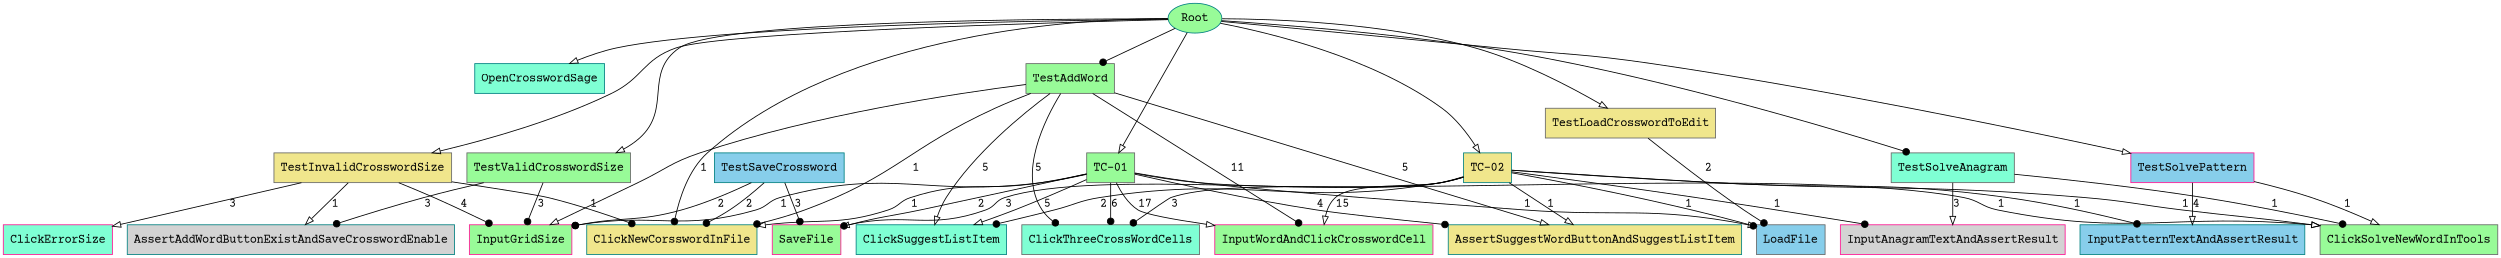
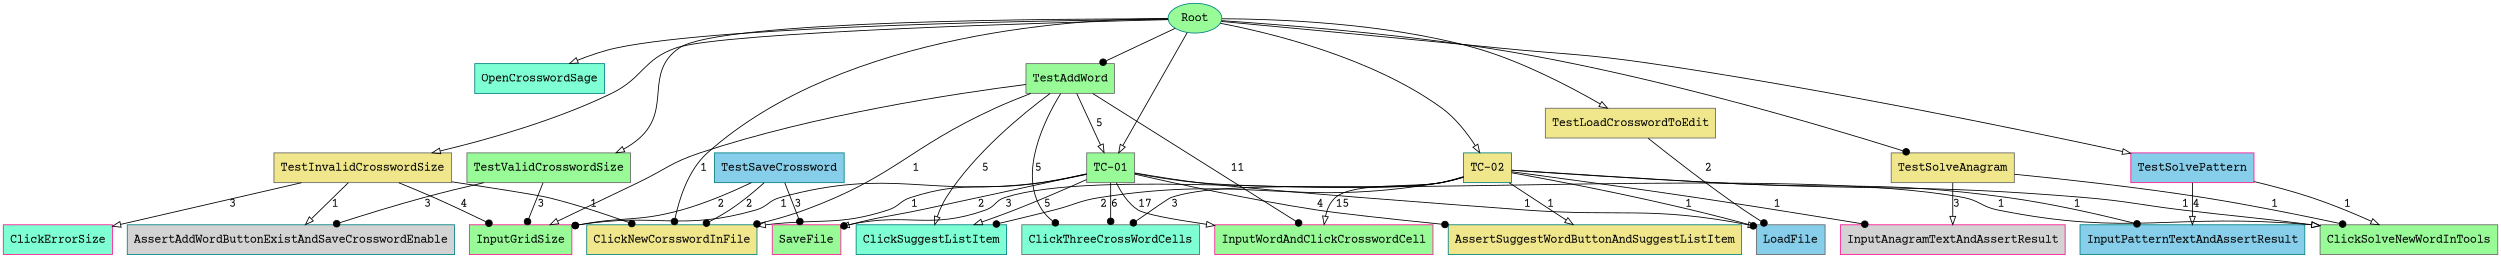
edge "TestAddWord" -> "AssertSuggestWordButtonAndSuggestListItem": now "TestAddWord" -> "TC-01"
node "TestSolveAnagram": fillcolor aquamarine -> khaki
